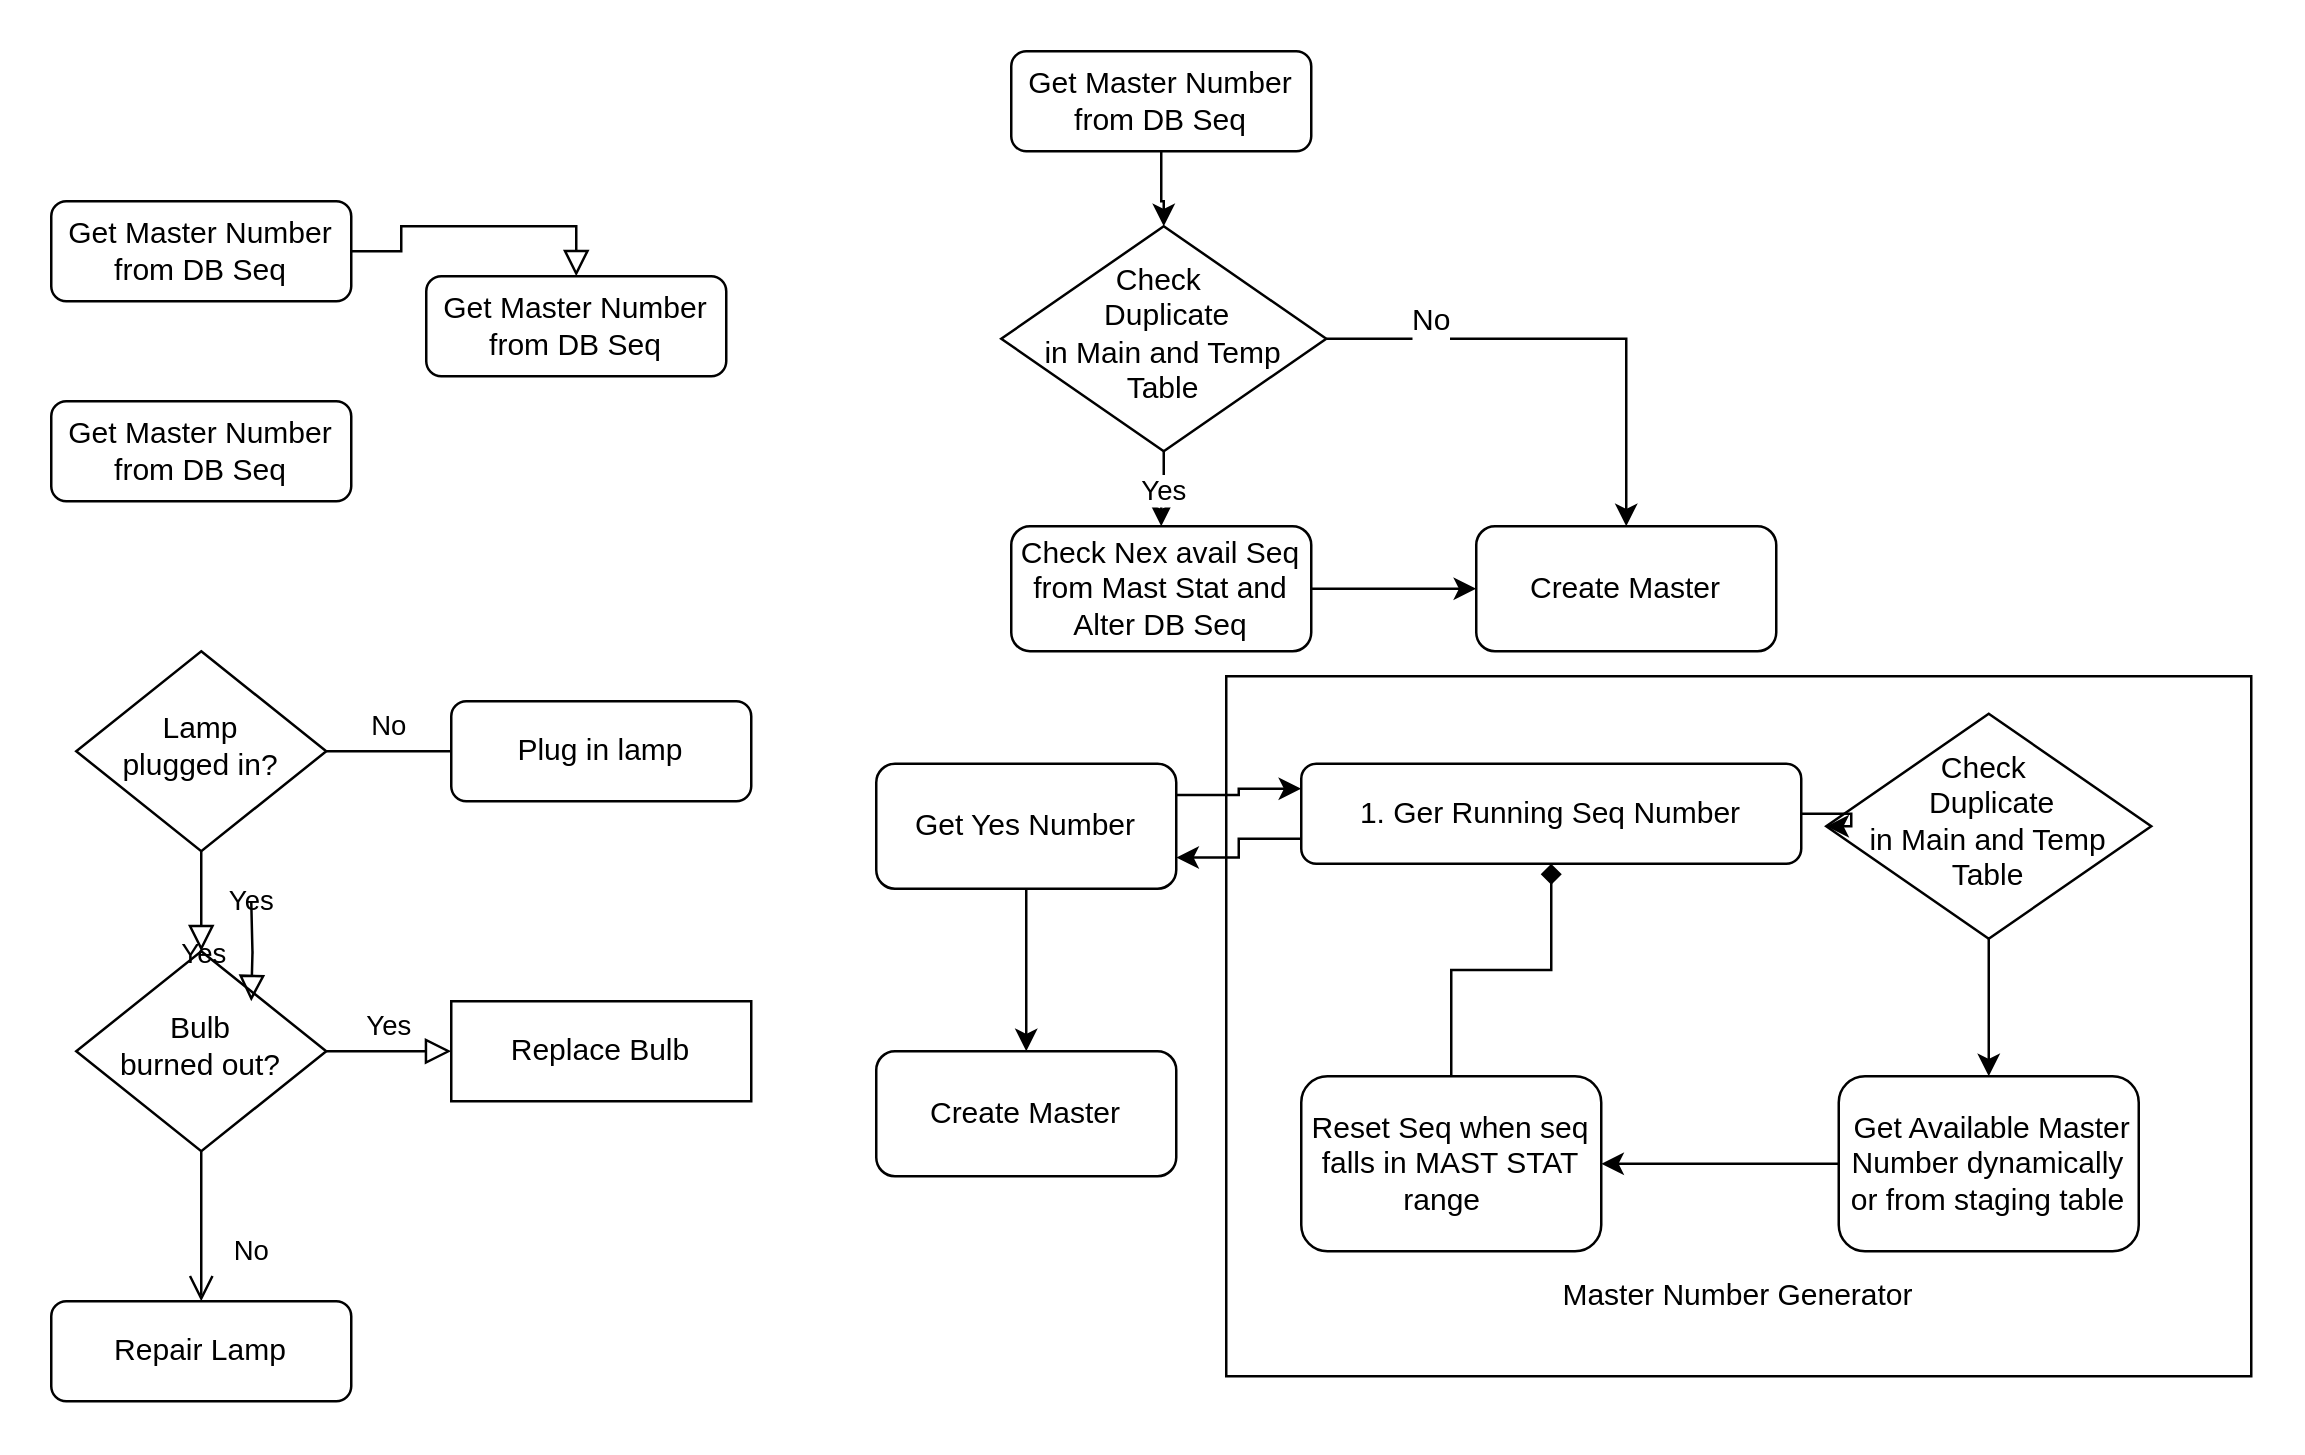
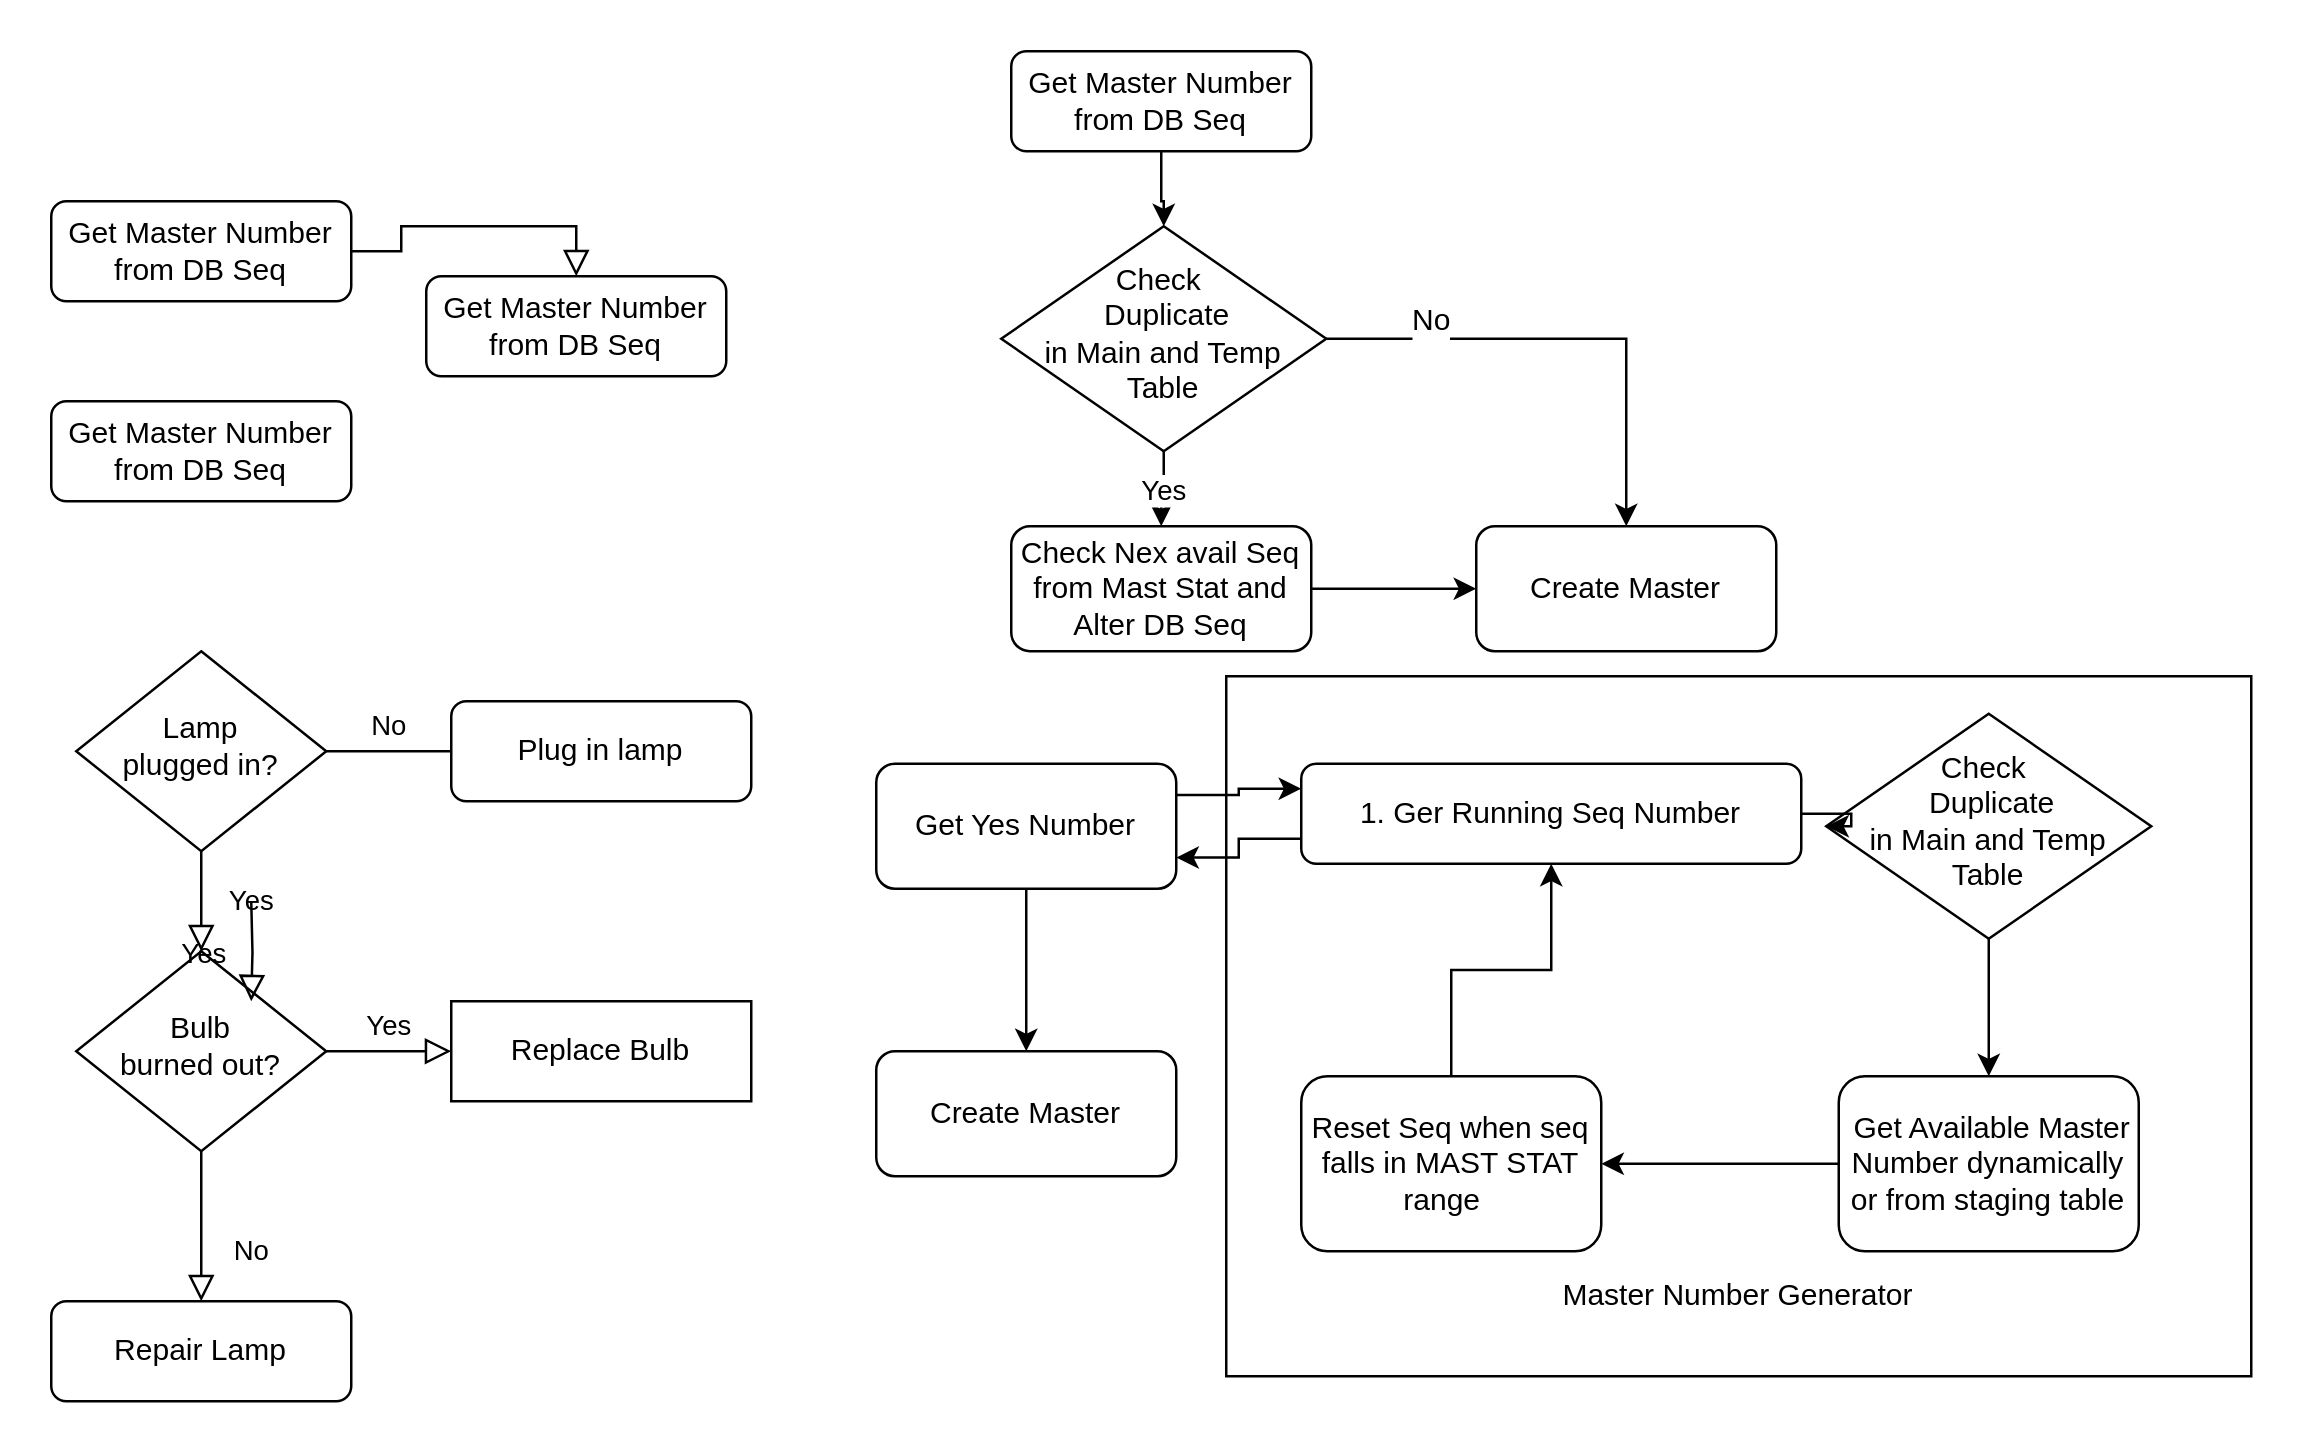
edge "Reset Seq when seq falls in MAST STAT range" -> "1. Ger Running Seq Number": arrowhead diamond -> classic
edge "Bulb burned out?" -> "Repair Lamp": arrowhead open -> block
